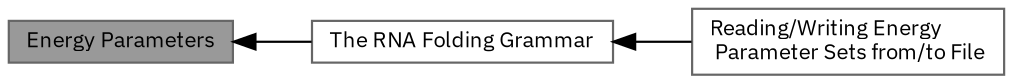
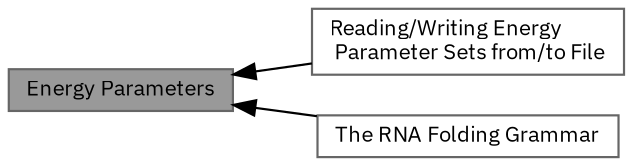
edge "Reading/Writing Energy Parameter Sets from/to File" -> "The RNA Folding Grammar": now "Reading/Writing Energy Parameter Sets from/to File" -> "Energy Parameters"
